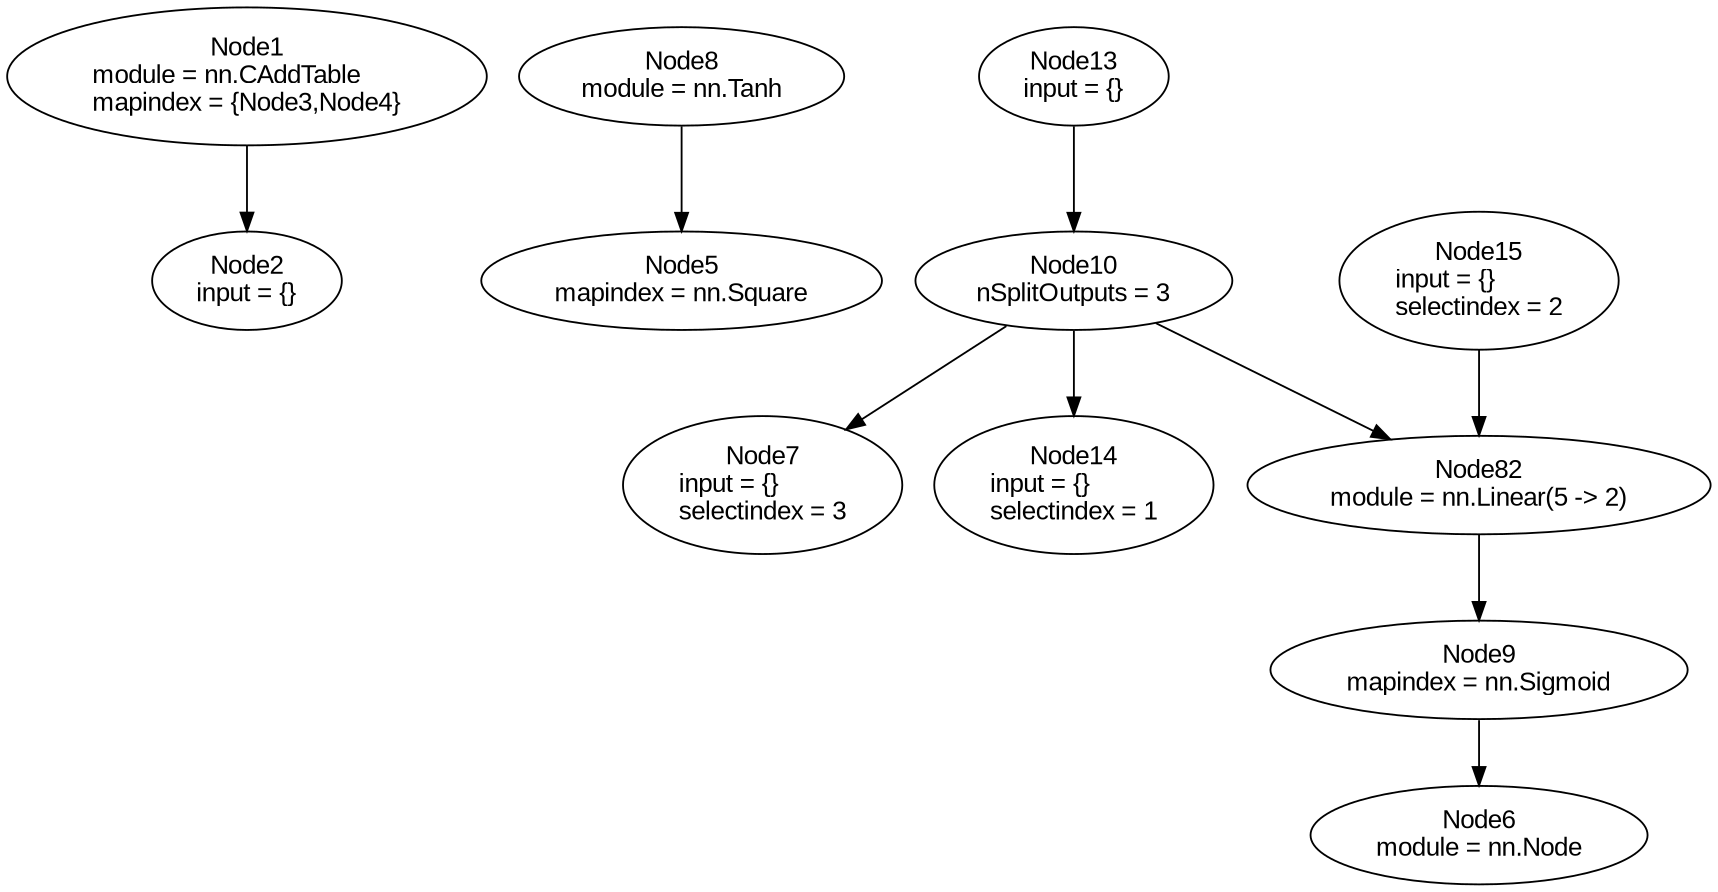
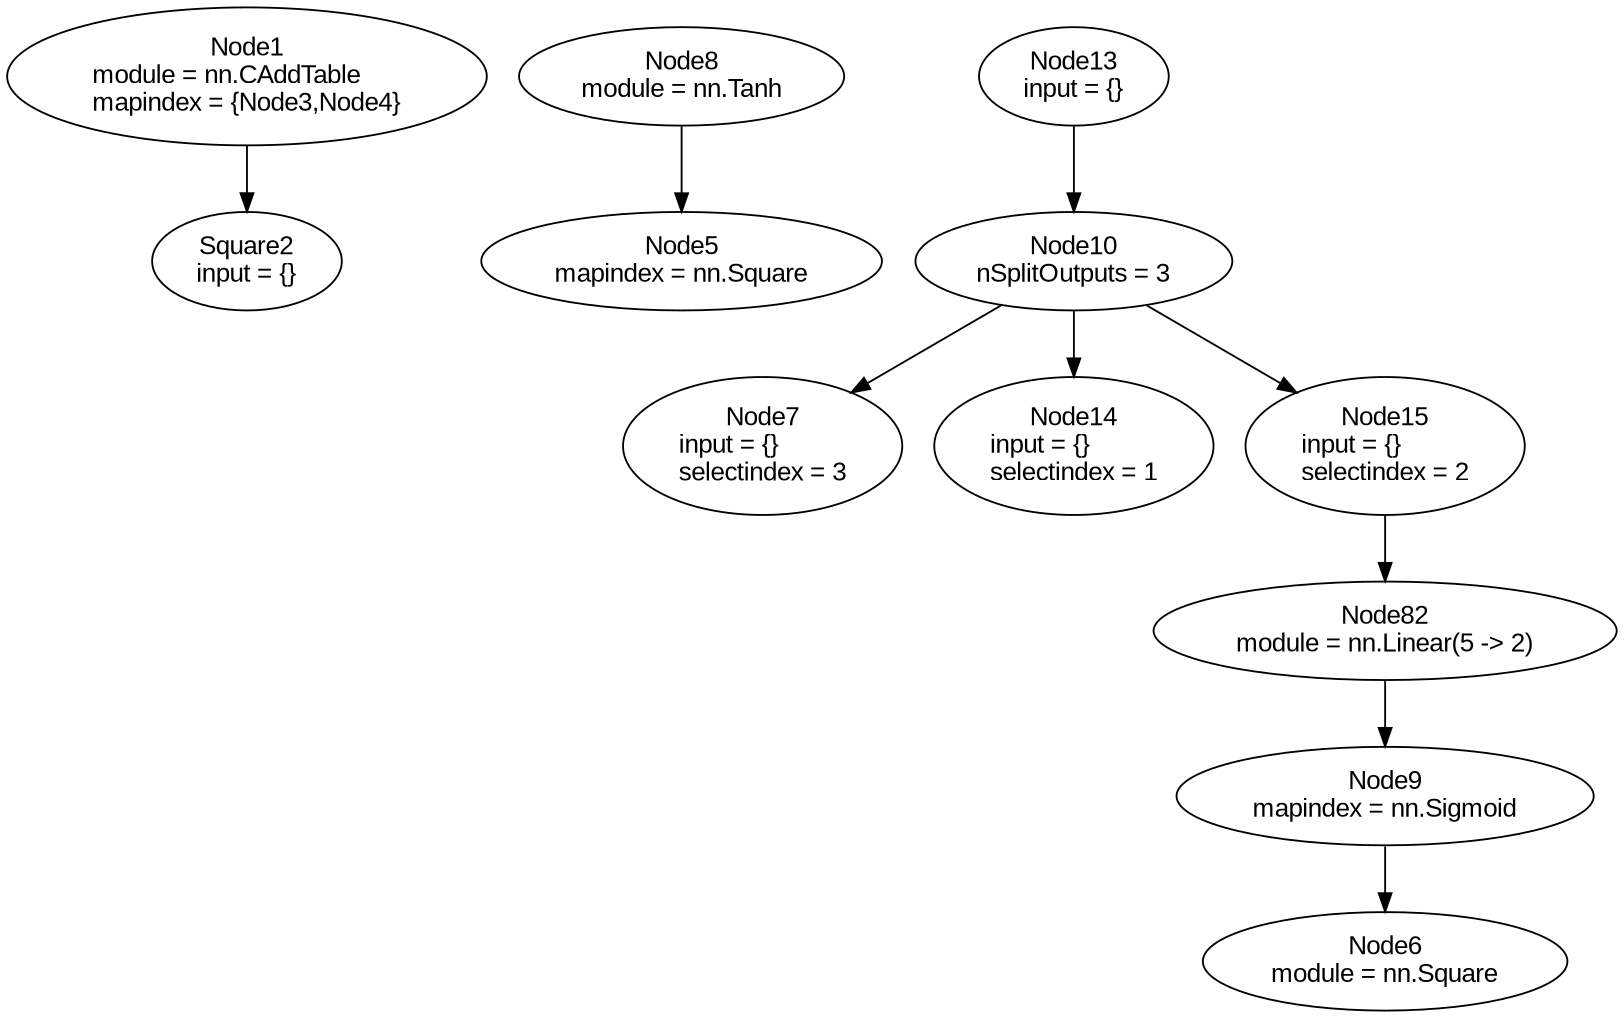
node "Node2 input = {}": label "Node2 input = {}" -> "Square2 input = {}"
edge "Node10 nSplitOutputs = 3" -> "Node82 module = nn.Linear(5 -> 2)": now "Node10 nSplitOutputs = 3" -> "Node15 input = {} selectindex = 2"
node "Node6 module = nn.Node": label "Node6 module = nn.Node" -> "Node6 module = nn.Square"
